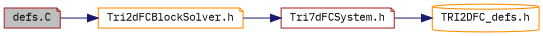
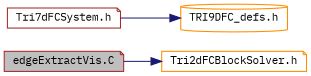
node "defs.C": label "defs.C" -> "edgeExtractVis.C"
edge "Tri2dFCBlockSolver.h" -> "Tri7dFCSystem.h": removed
node "TRI2DFC_defs.h": label "TRI2DFC_defs.h" -> "TRI9DFC_defs.h"
